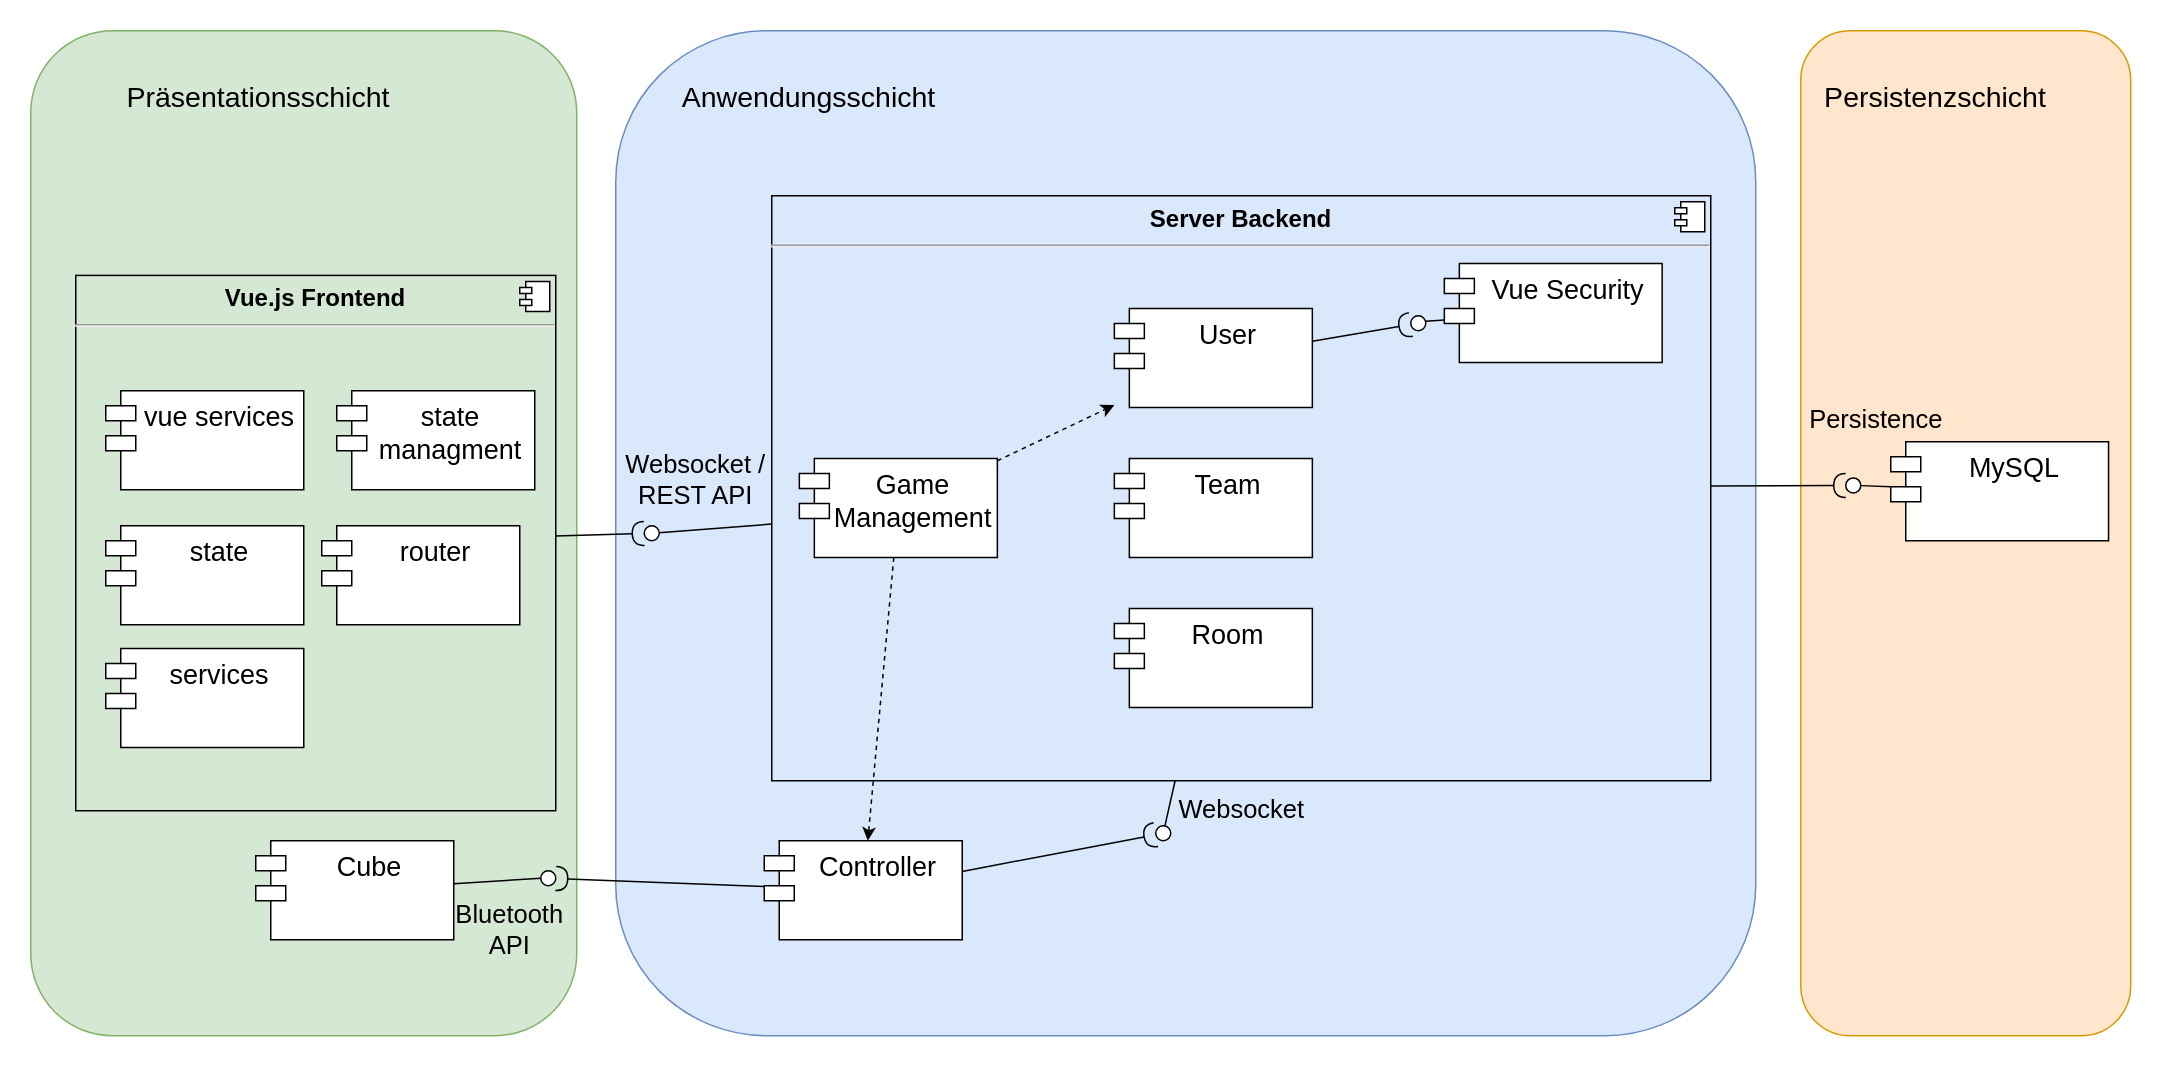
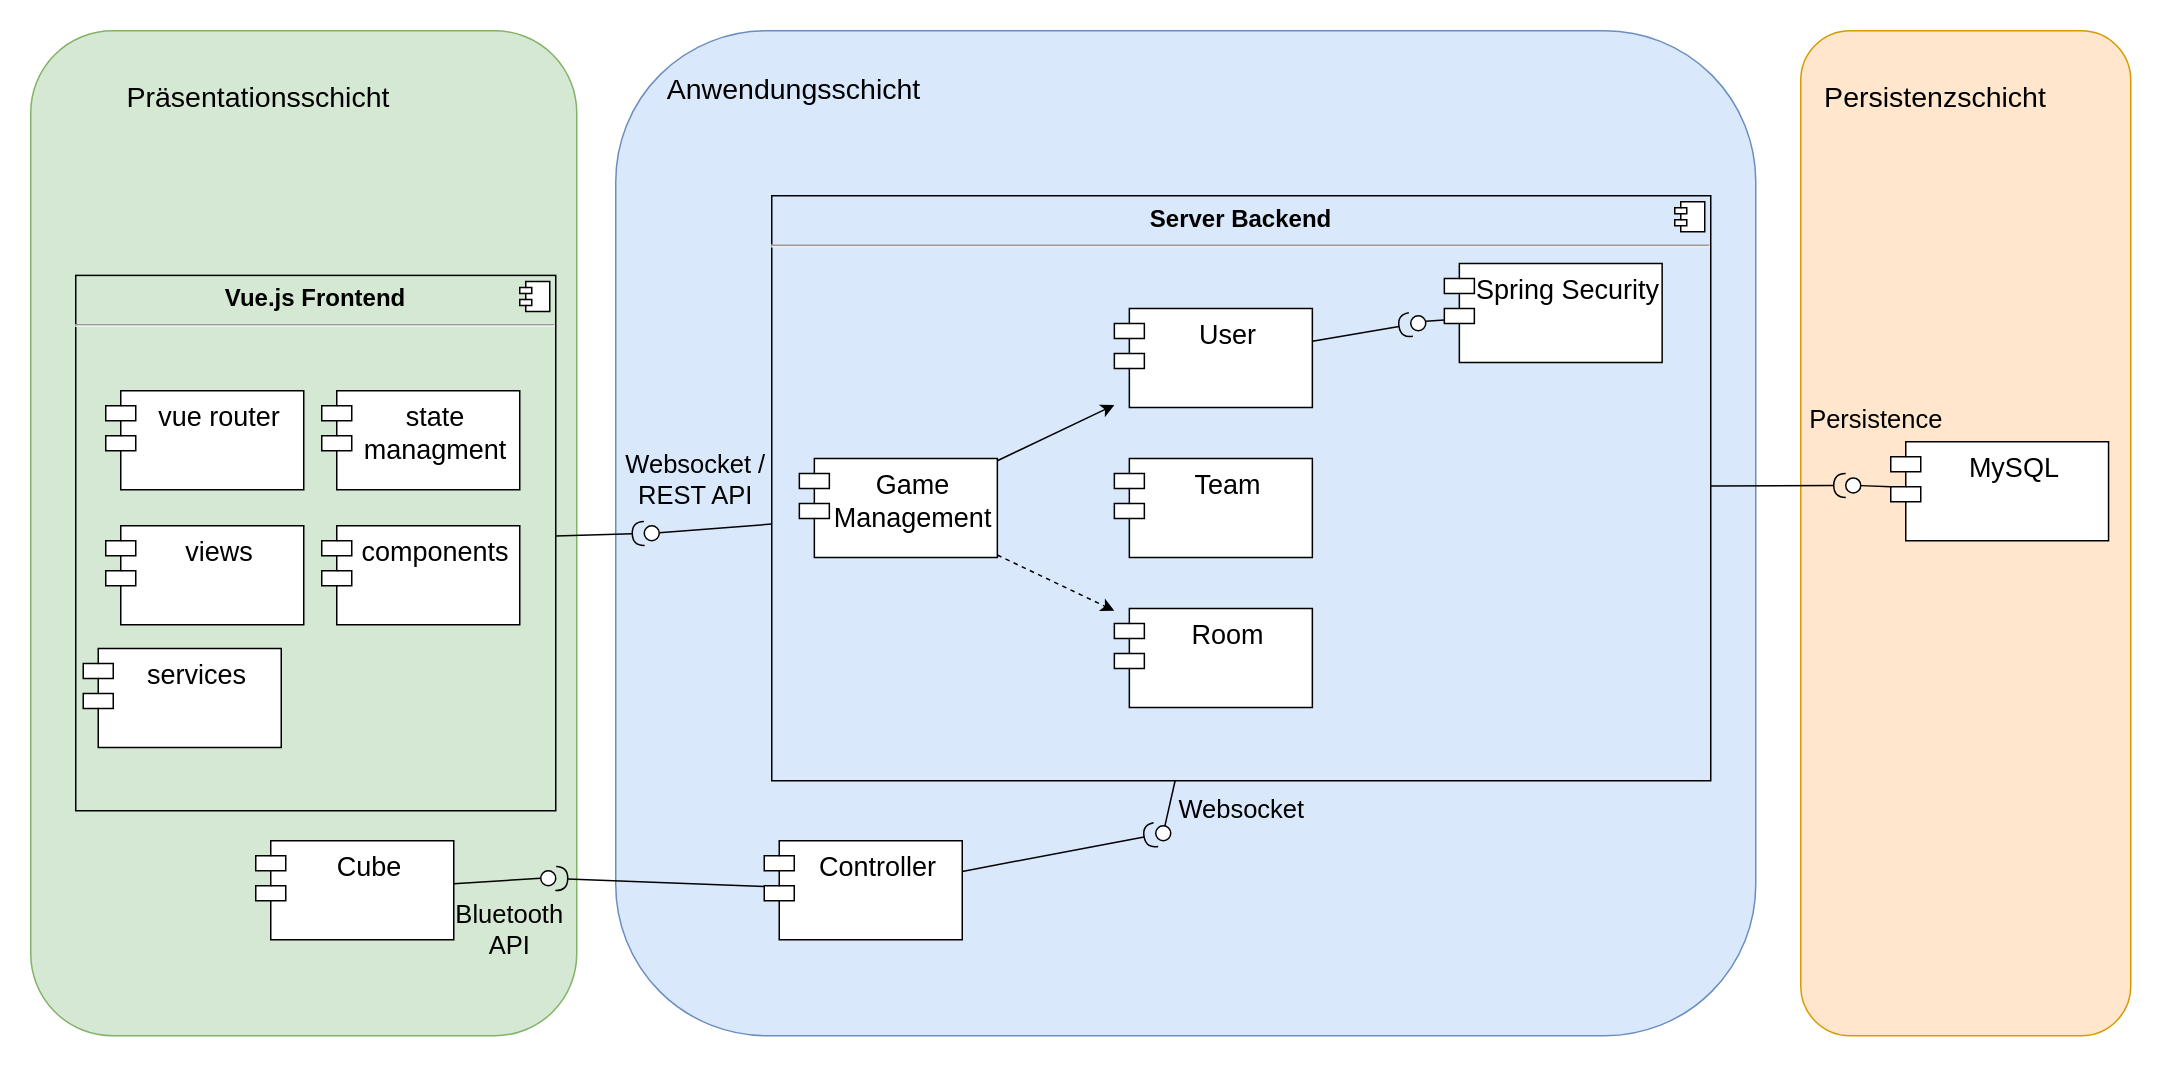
node "Anwendungsschicht": moved (809, 98) -> (794, 91)
node "Vue Security": label "Vue Security" -> "Spring Security"
node "vue services": label "vue services" -> "vue router"
edge "Game Management" -> "User": style dashed -> solid
node "state managment": moved (436, 440) -> (421, 440)
node "state": label "state" -> "views"
node "router": label "router" -> "components"
edge "Game Management" -> "Controller": now "Game Management" -> "Room"
node "services": moved (205, 698) -> (182, 698)
